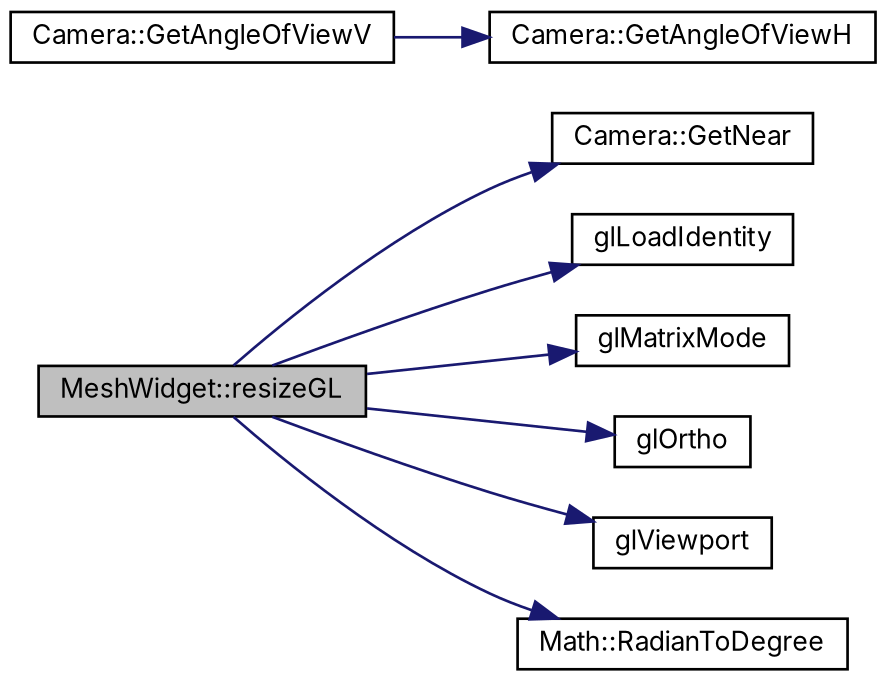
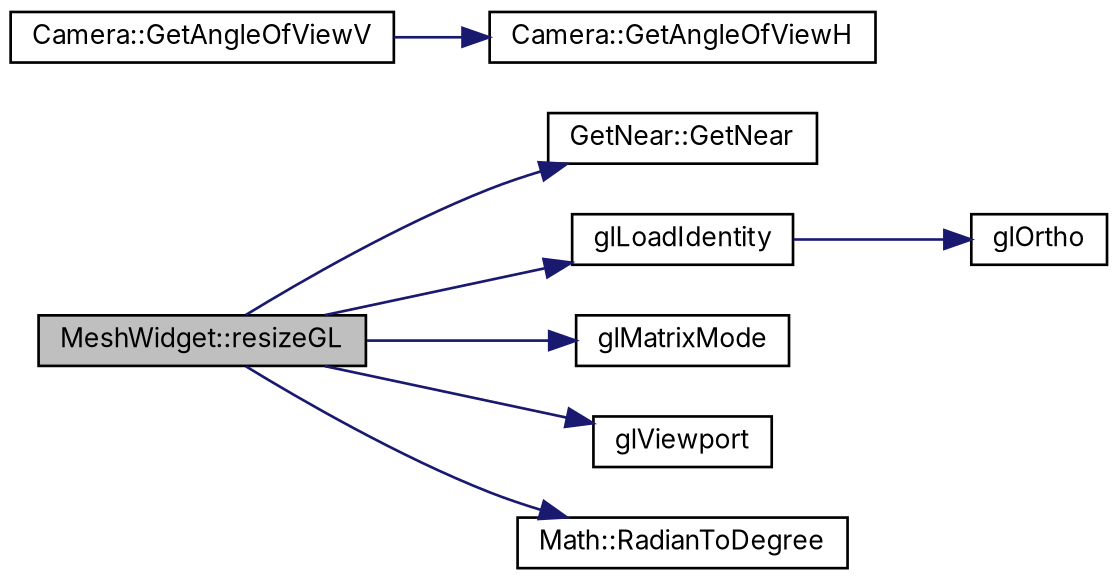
node "Camera::GetNear": label "Camera::GetNear" -> "GetNear::GetNear"
edge "MeshWidget::resizeGL" -> "glOrtho": now "glLoadIdentity" -> "glOrtho"
